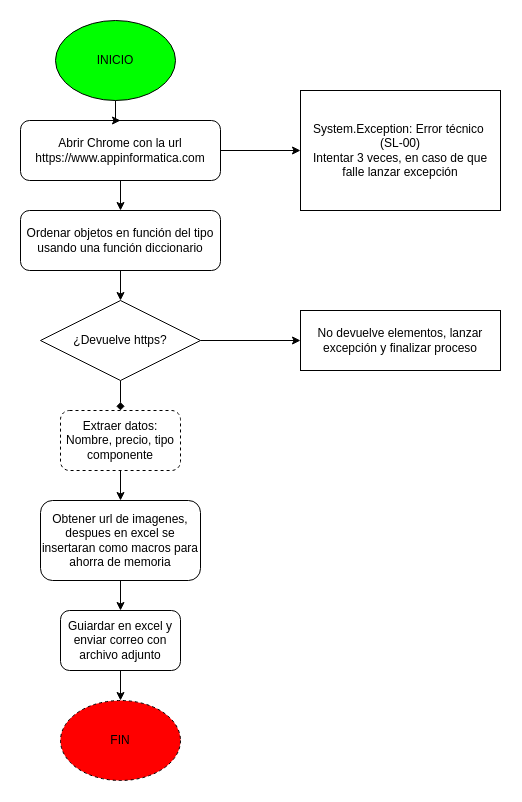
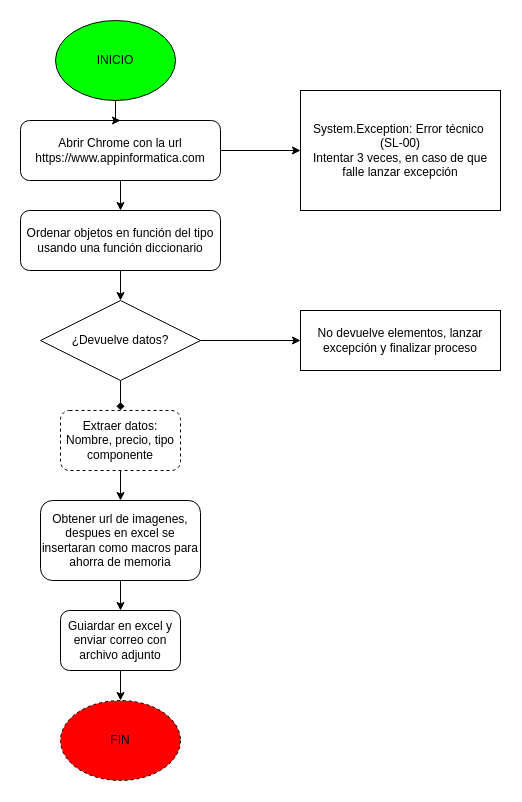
node "¿Devuelve https?": label "¿Devuelve https?" -> "¿Devuelve datos?"
